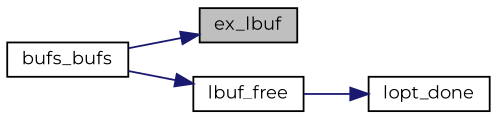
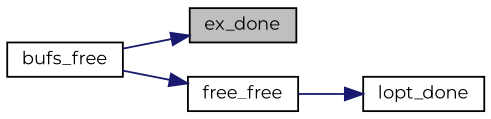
node "ex_lbuf": label "ex_lbuf" -> "ex_done"
node "bufs_bufs": label "bufs_bufs" -> "bufs_free"
node "lbuf_free": label "lbuf_free" -> "free_free"
